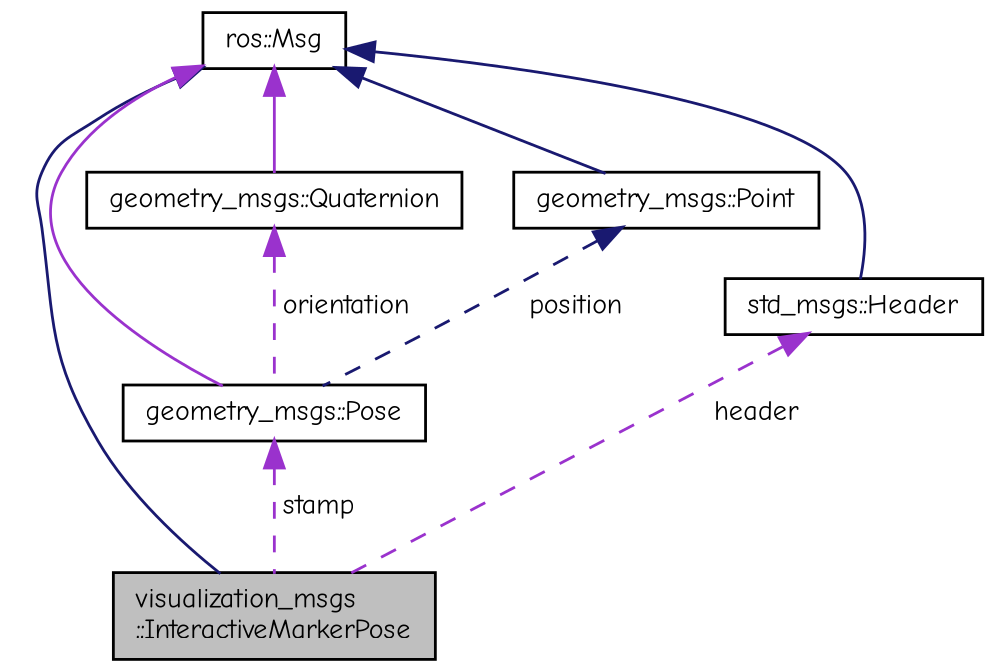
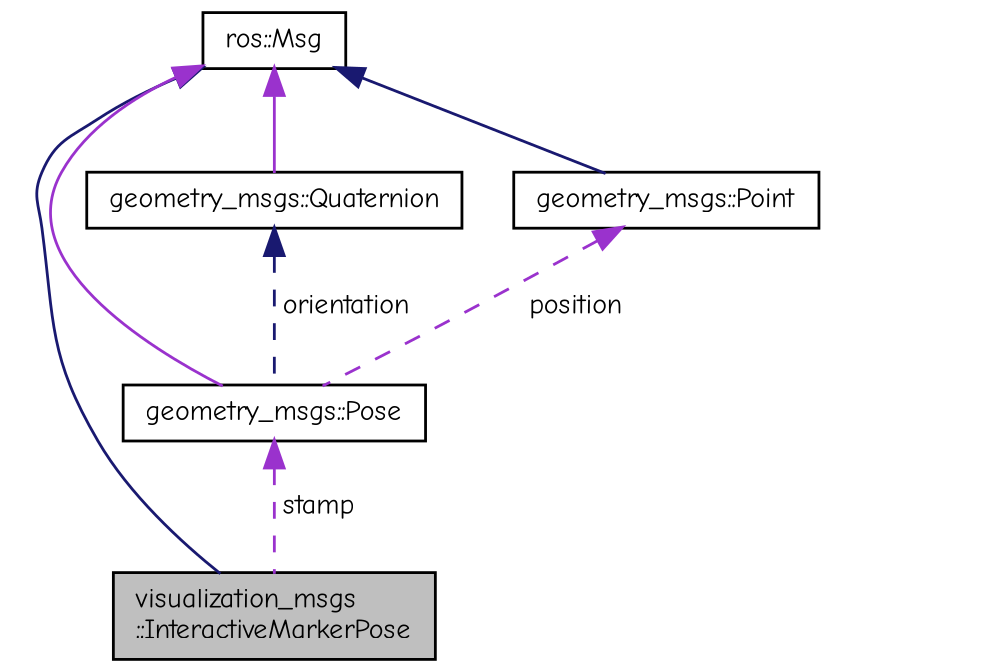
node "std_msgs::Header": removed
edge "geometry_msgs::Pose" -> "geometry_msgs::Point": color midnightblue -> darkorchid3
edge "geometry_msgs::Pose" -> "geometry_msgs::Quaternion": color darkorchid3 -> midnightblue
